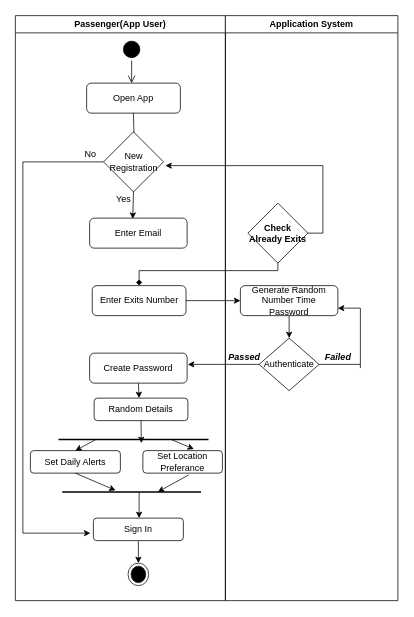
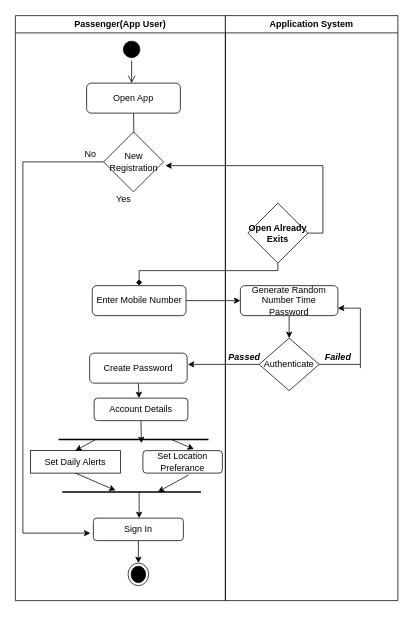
edge "New Registration" -> "Enter Email": removed
node "Enter Email": removed
node "Check Already Exits": label "Check Already Exits" -> "Open Already Exits"
node "Enter Exits Number": label "Enter Exits Number" -> "Enter Mobile Number"
node "Random Details": label "Random Details" -> "Account Details"
node "Set Daily Alerts": shape rounded rectangle -> rectangle
